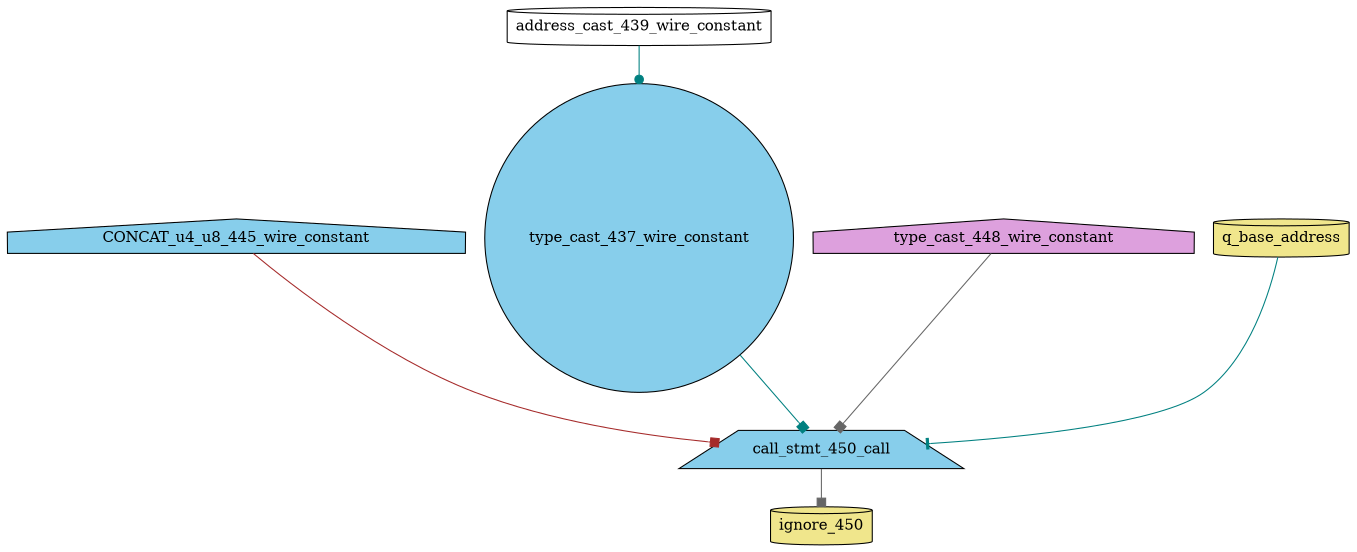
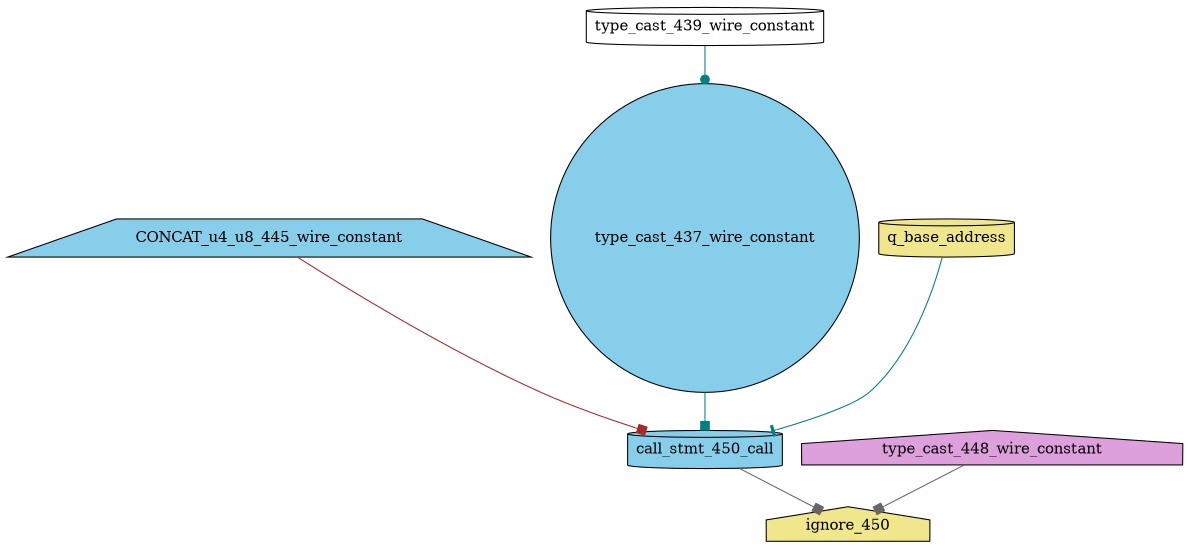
node "address_cast_439_wire_constant": label "address_cast_439_wire_constant" -> "type_cast_439_wire_constant"
node "CONCAT_u4_u8_445_wire_constant": shape house -> trapezium
edge "type_cast_448_wire_constant" -> "call_stmt_450_call": now "type_cast_448_wire_constant" -> "ignore_450"
node "call_stmt_450_call": shape trapezium -> cylinder
node "ignore_450": shape cylinder -> house
